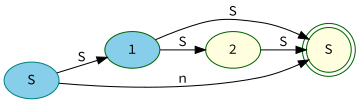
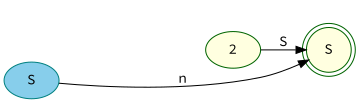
node "1": removed
